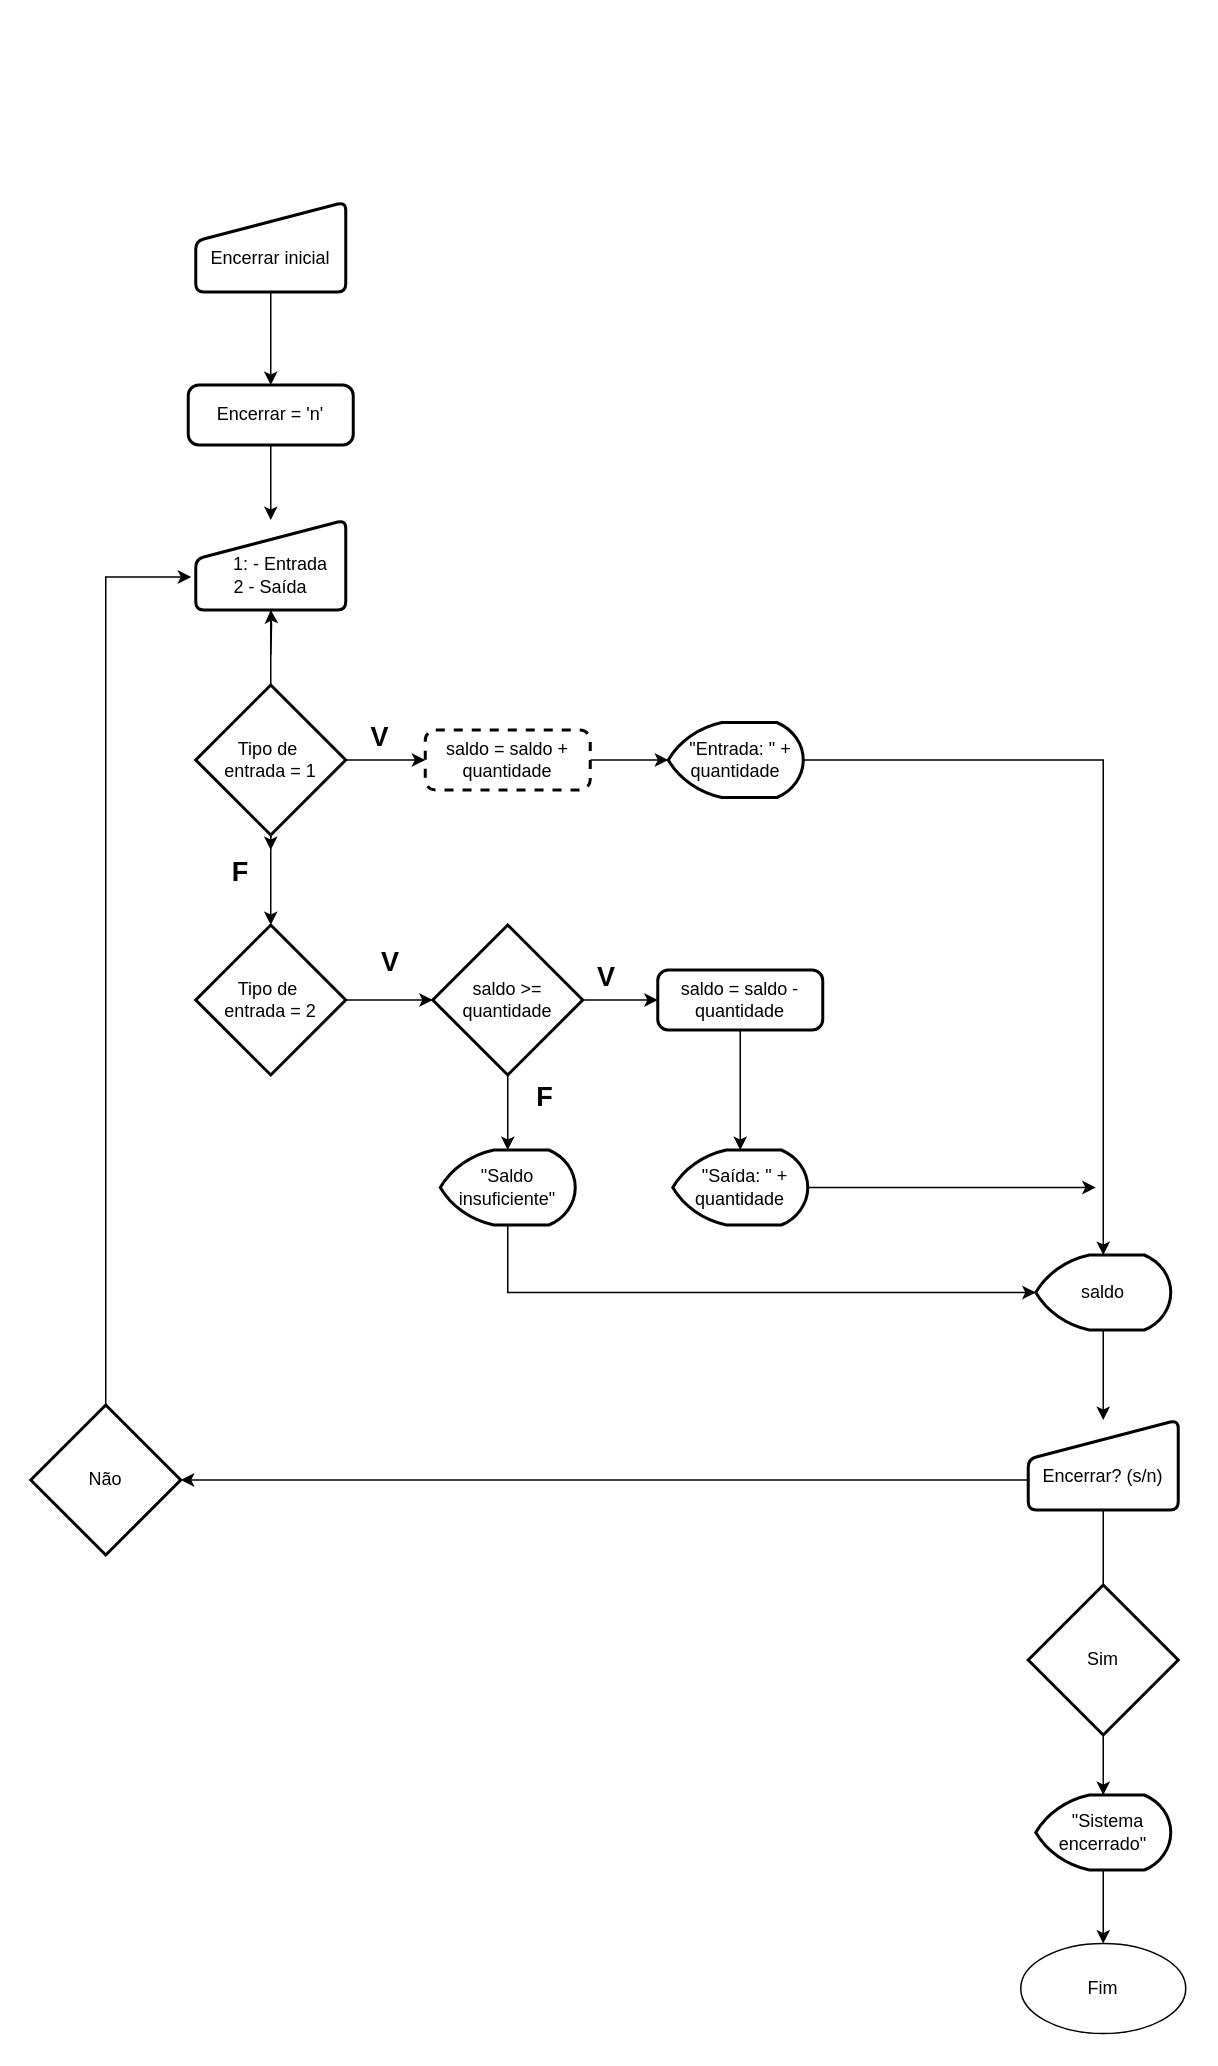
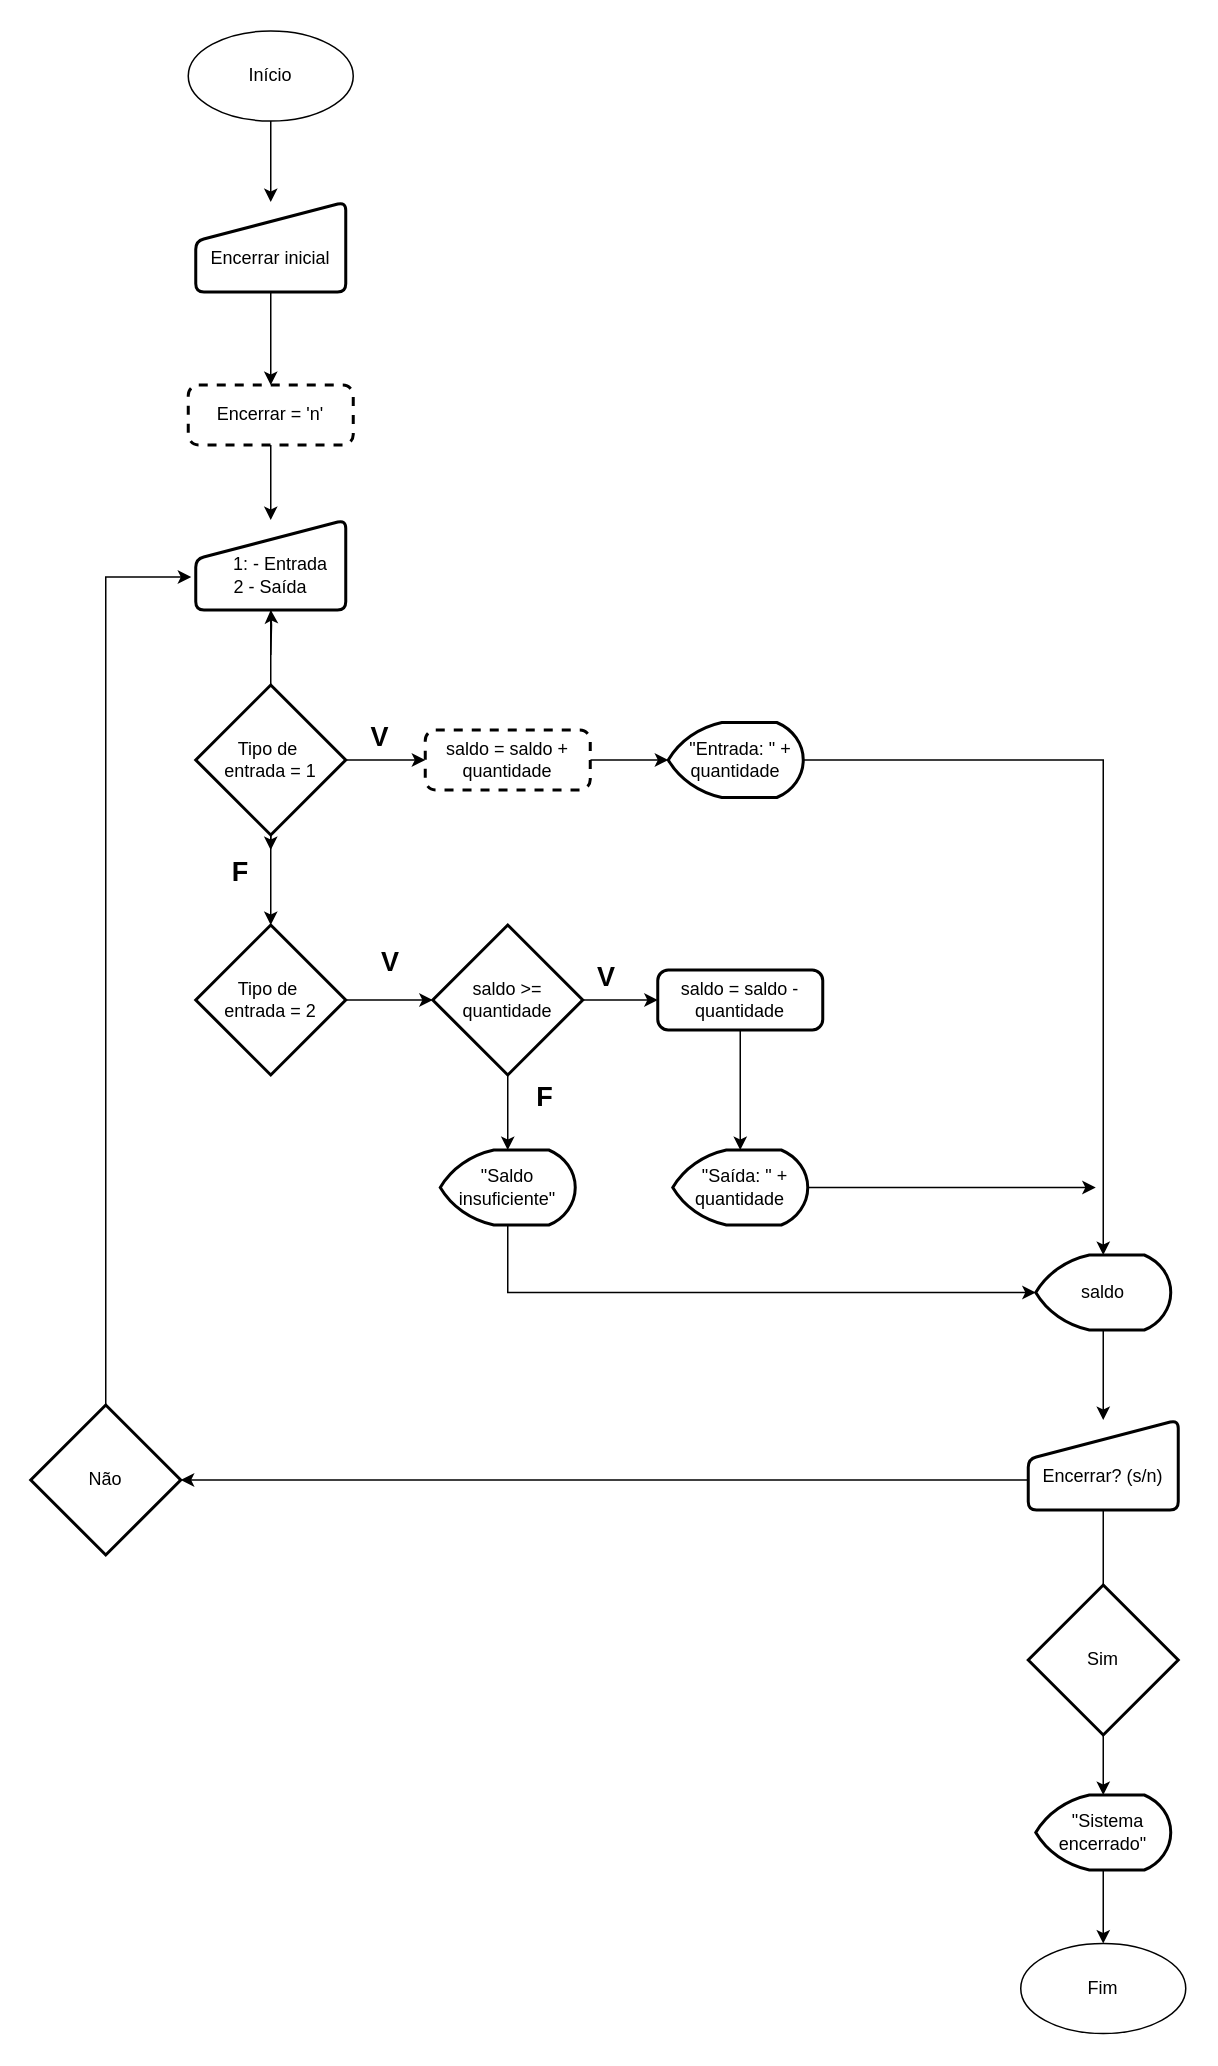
node "Início": added
edge "Início" -> "Encerrar inicial": added
node "Encerrar = 'n'": style solid -> dashed
